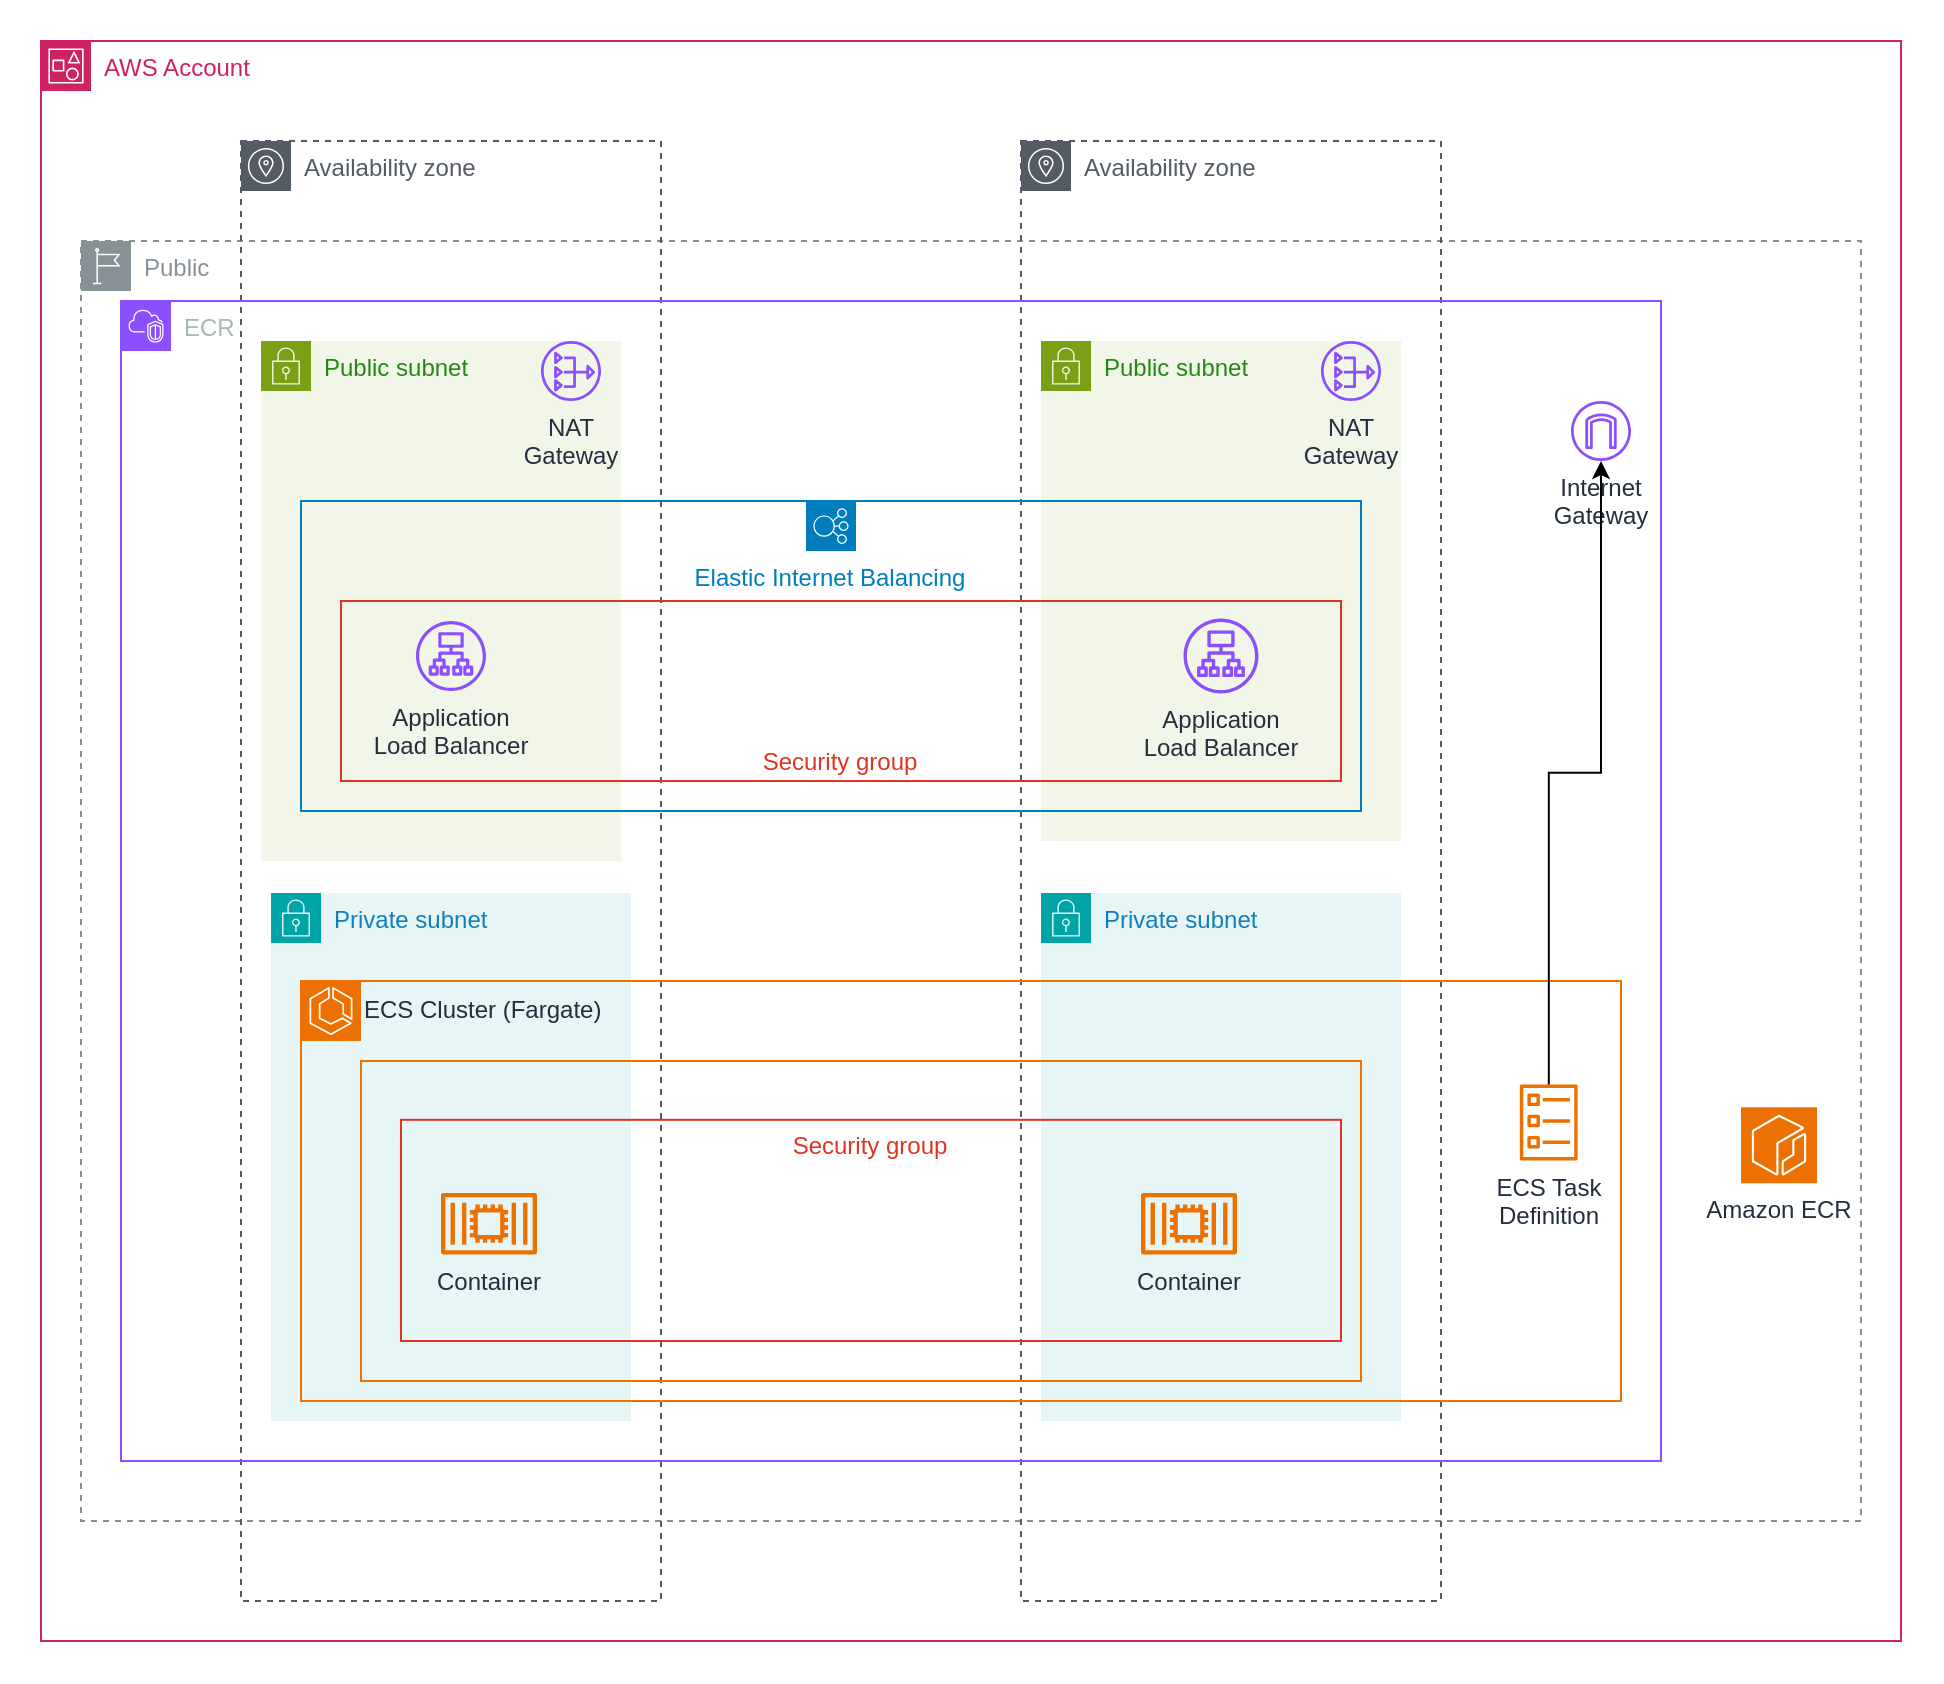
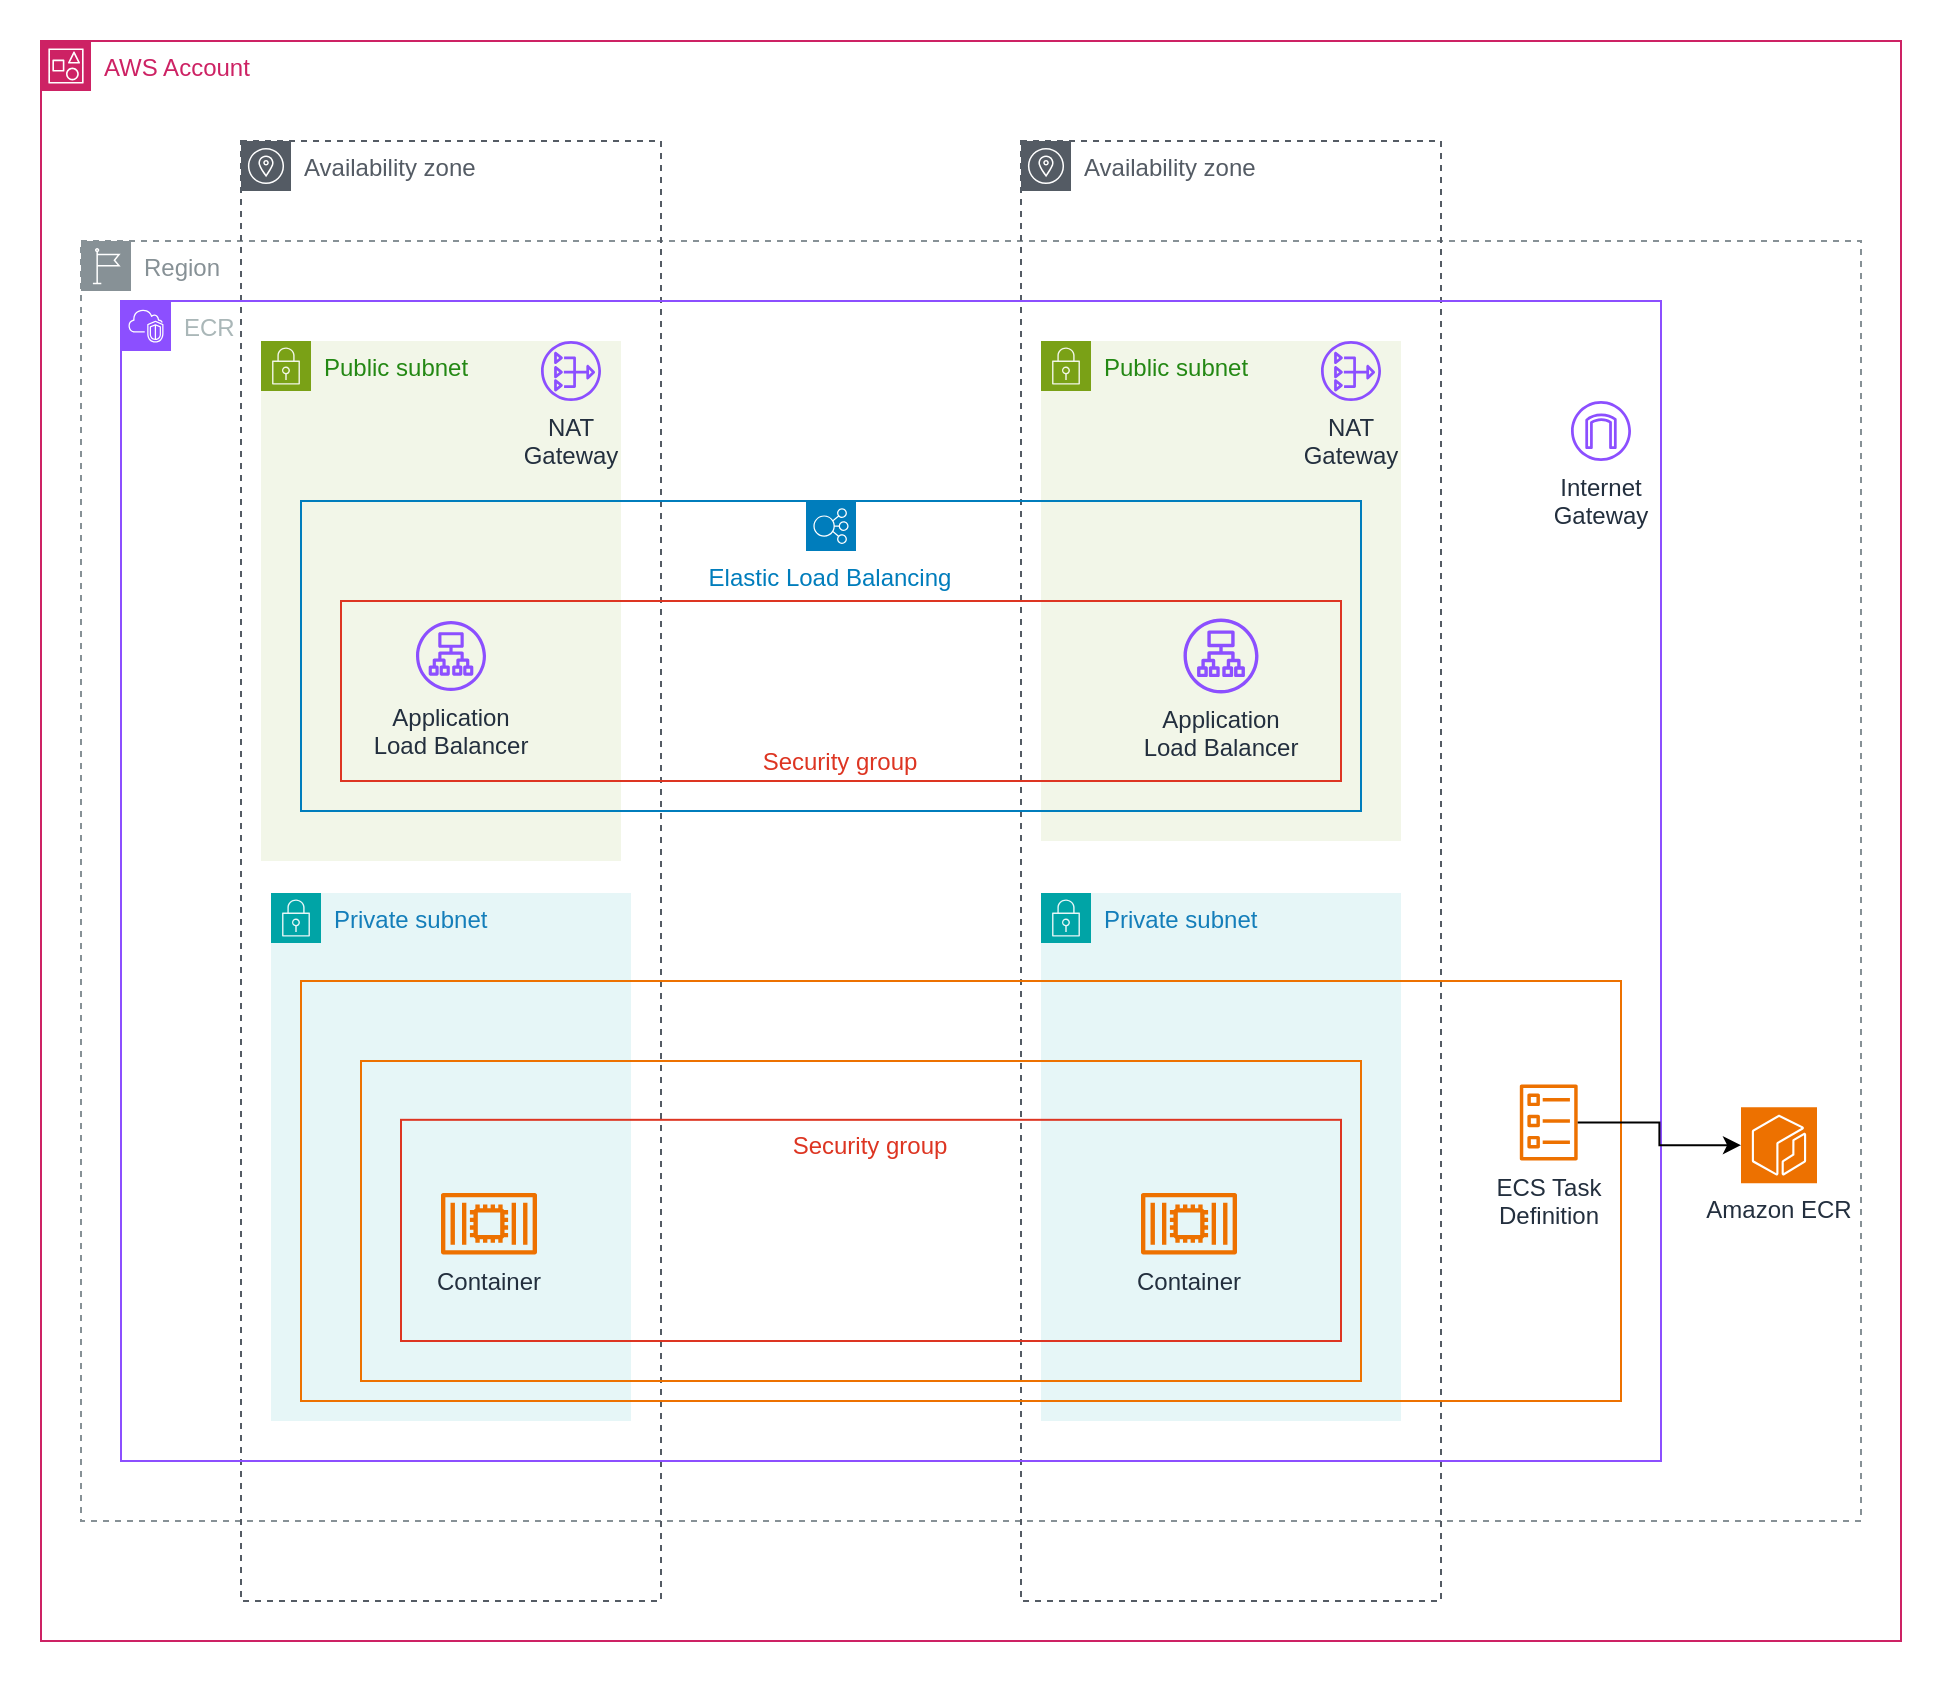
node "Public": label "Public" -> "Region"
node "Elastic Internet Balancing": label "Elastic Internet Balancing" -> "Elastic Load Balancing"
edge "ECS Task Definition" -> "Internet Gateway": now "ECS Task Definition" -> "Amazon ECR"
node "ECS Cluster (Fargate)": removed
